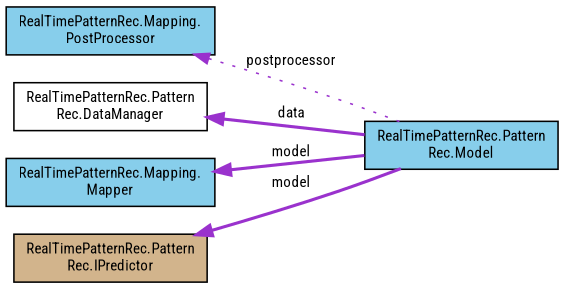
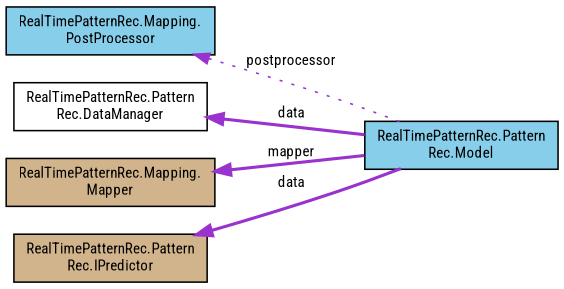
edge "RealTimePatternRec.Pattern Rec.Model" -> "RealTimePatternRec.Mapping. Mapper": label " model" -> " mapper"
node "RealTimePatternRec.Mapping. Mapper": fillcolor skyblue -> tan
edge "RealTimePatternRec.Pattern Rec.Model" -> "RealTimePatternRec.Pattern Rec.IPredictor": label " model" -> " data"
